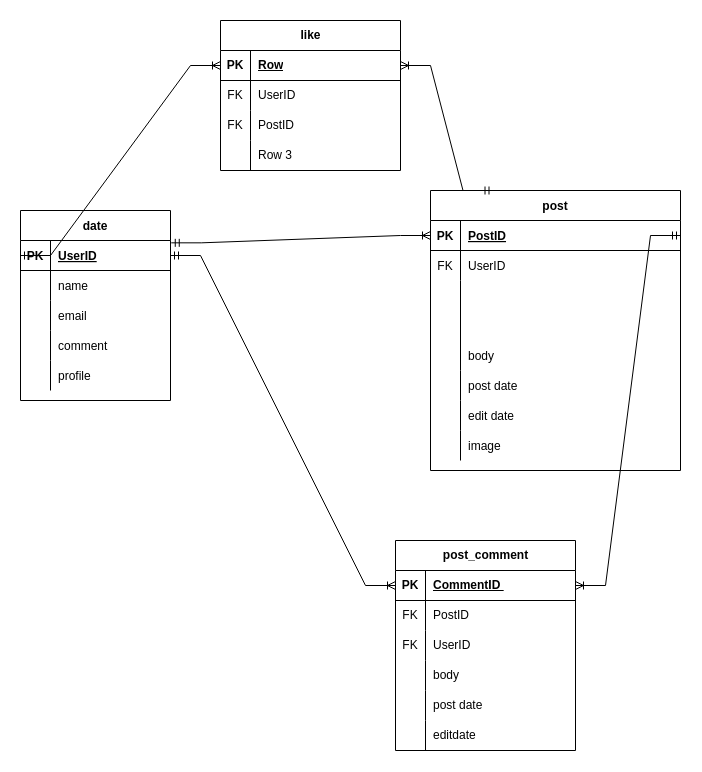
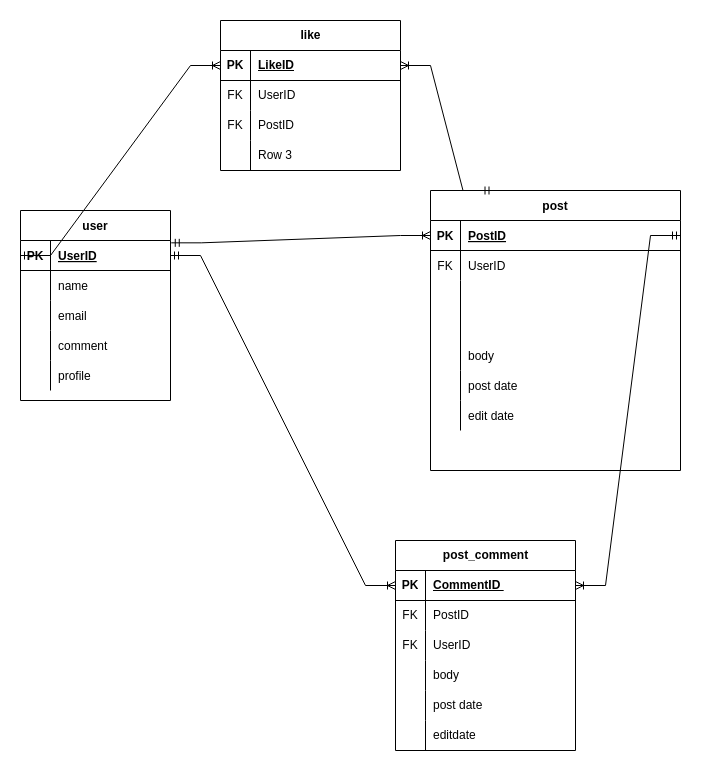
node "Row": label "Row" -> "LikeID"
node "date": label "date" -> "user"
node "image": removed
